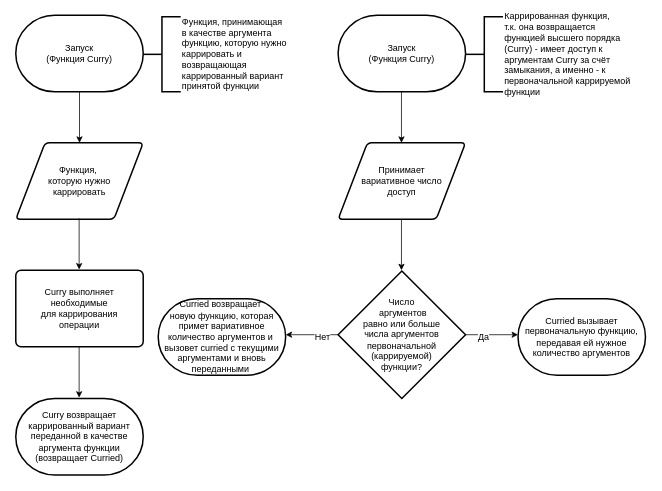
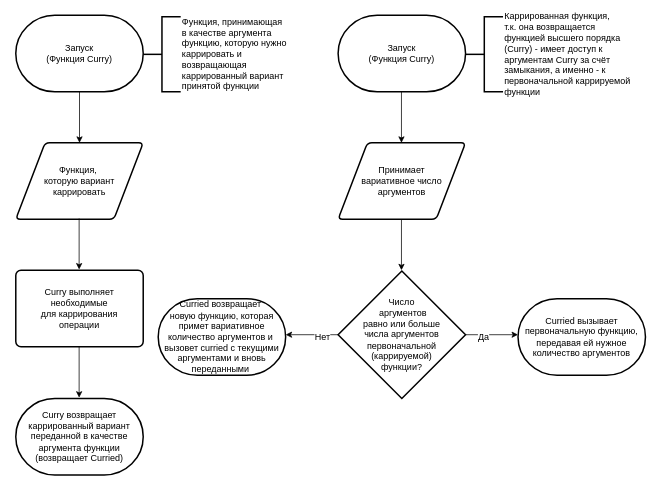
node "Функция, которую нужно каррировать": label "Функция, которую нужно каррировать" -> "Функция, которую вариант каррировать"
node "Принимает вариативное число доступ": label "Принимает вариативное число доступ" -> "Принимает вариативное число аргументов"
